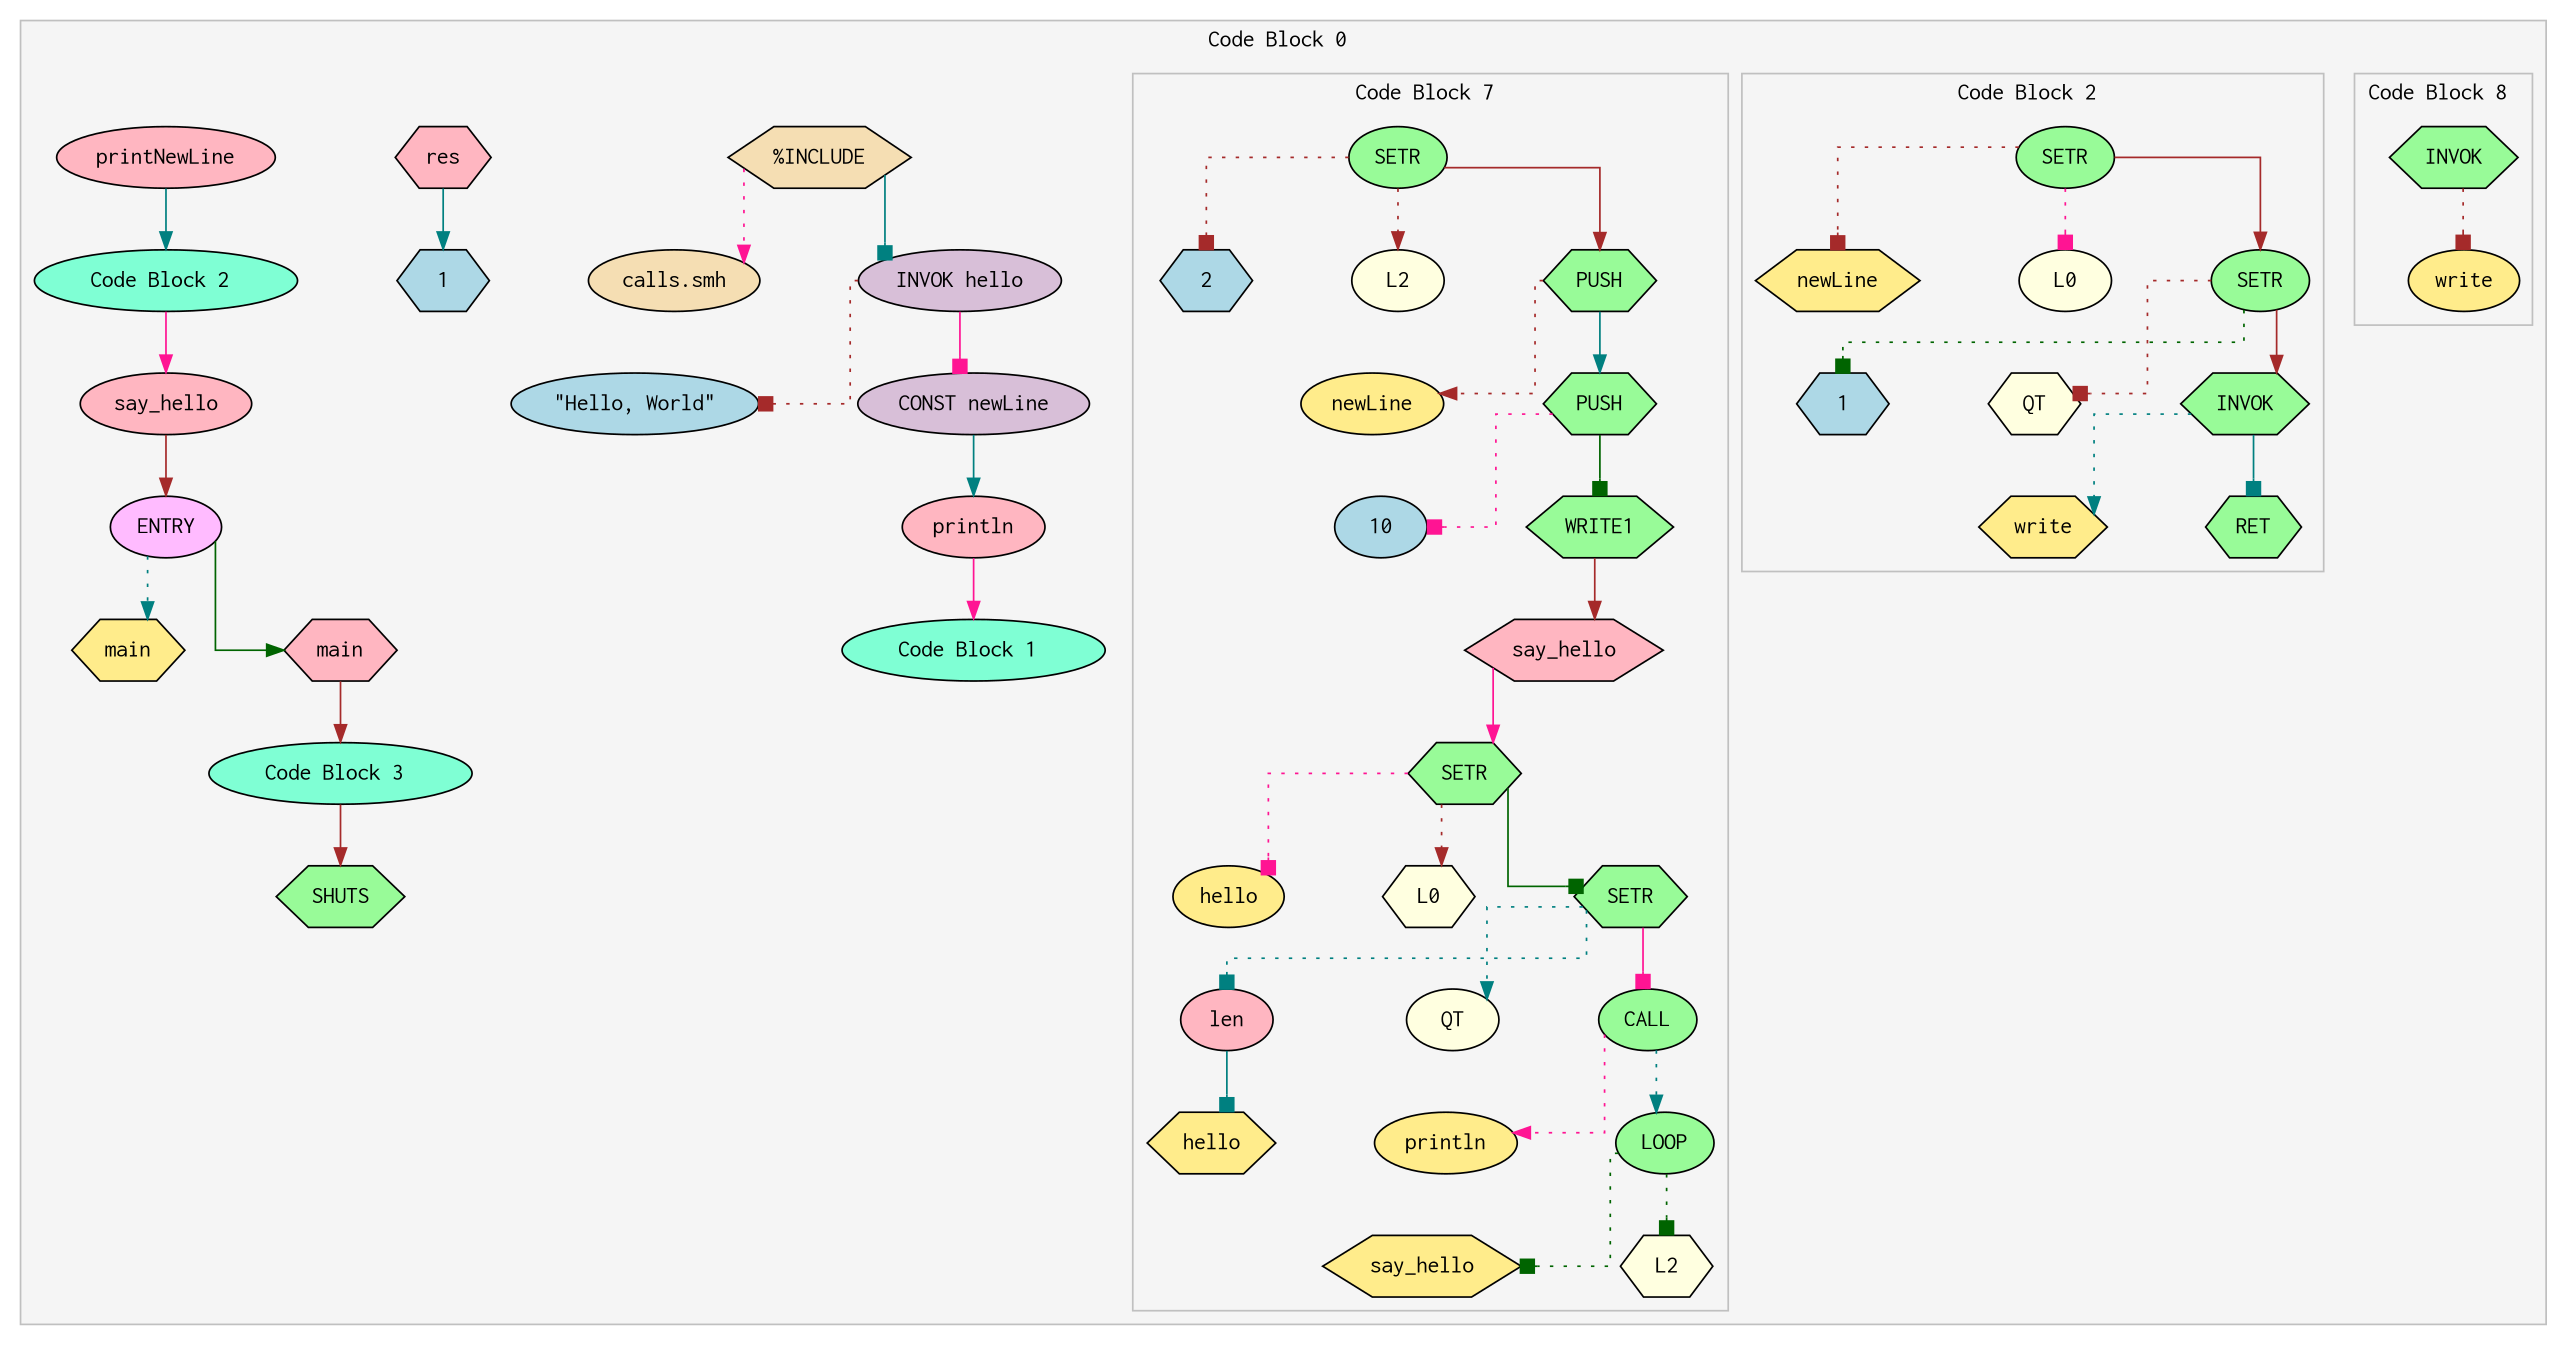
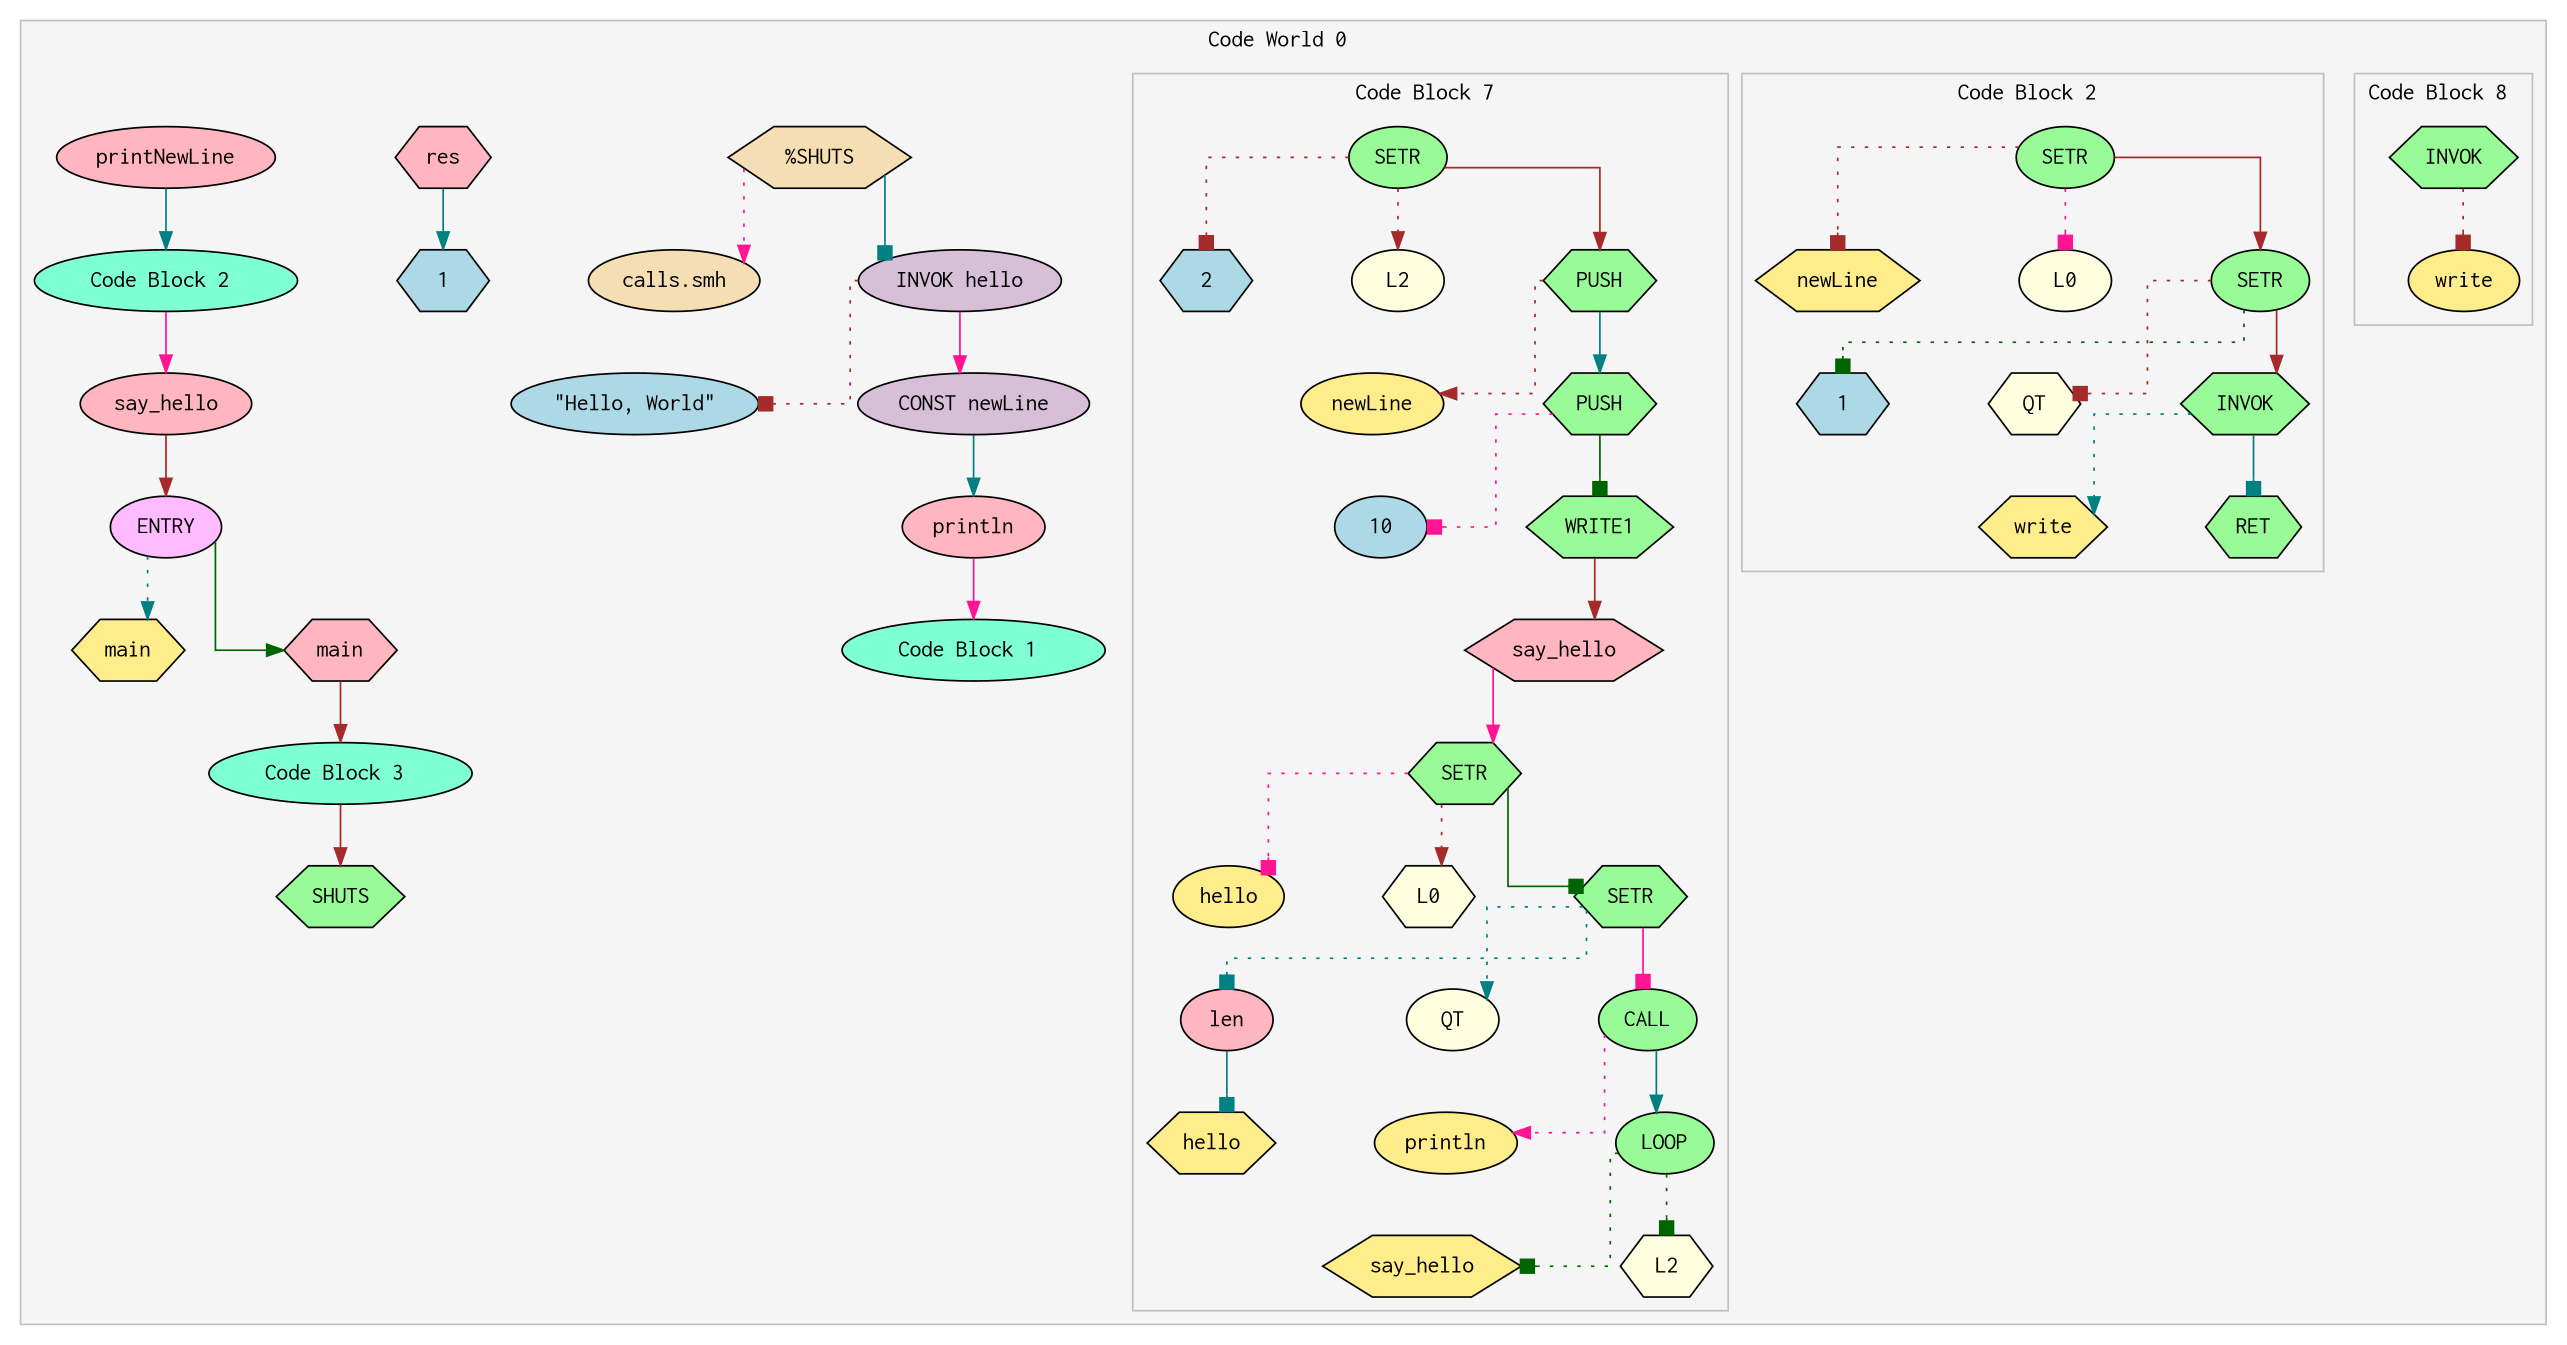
cluster "Code Block 0 ": label "Code Block 0 " -> "Code World 0 "
node "%INCLUDE": label "%INCLUDE" -> "%SHUTS"
edge "INVOK hello" -> "CONST newLine": arrowhead box -> normal
edge "CALL" -> "LOOP": style dotted -> solid
